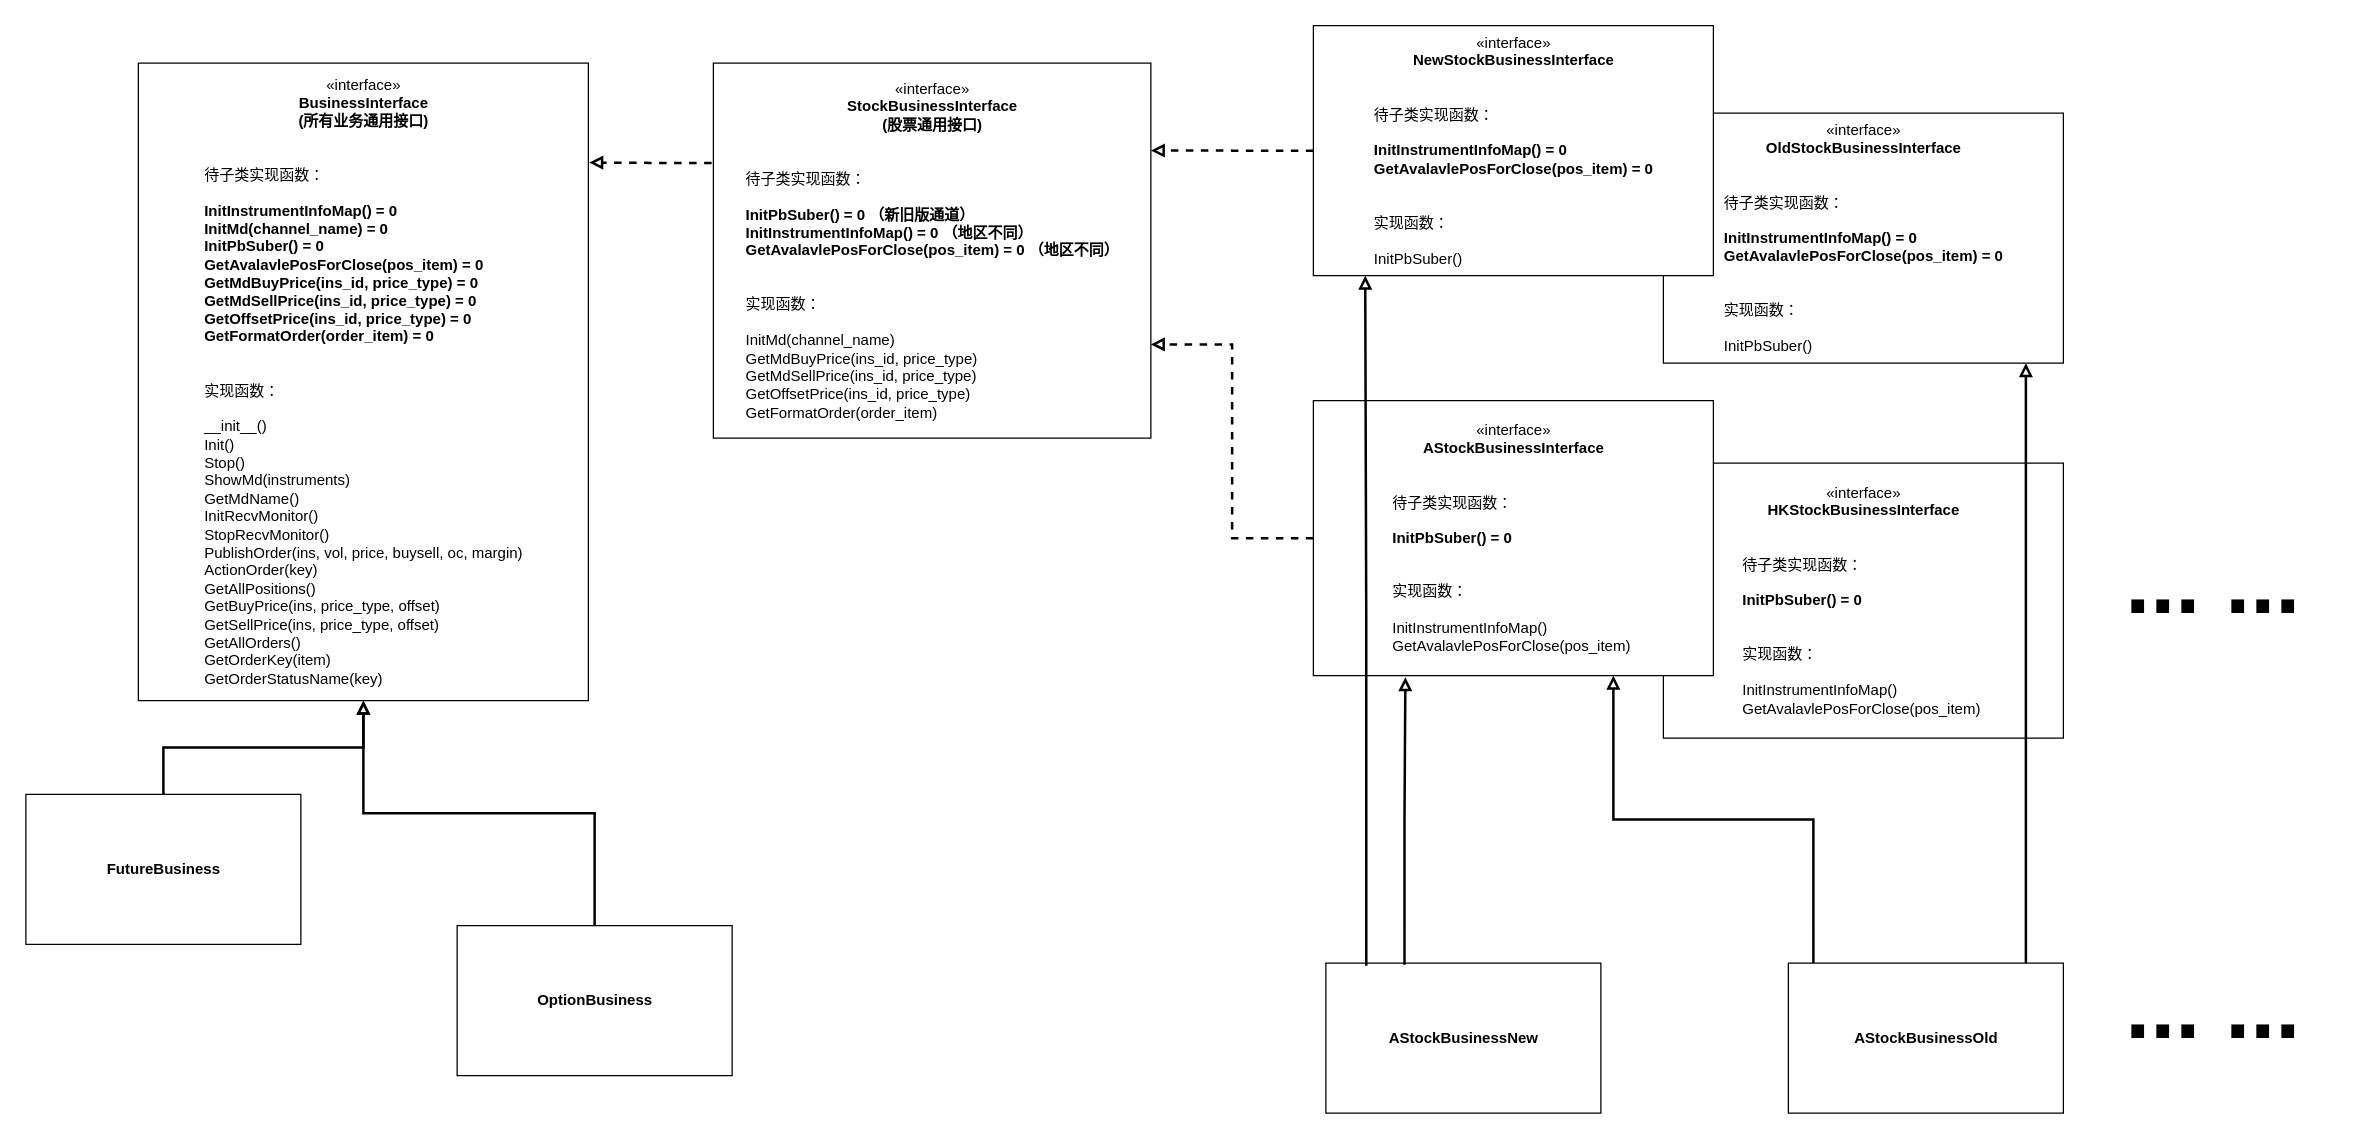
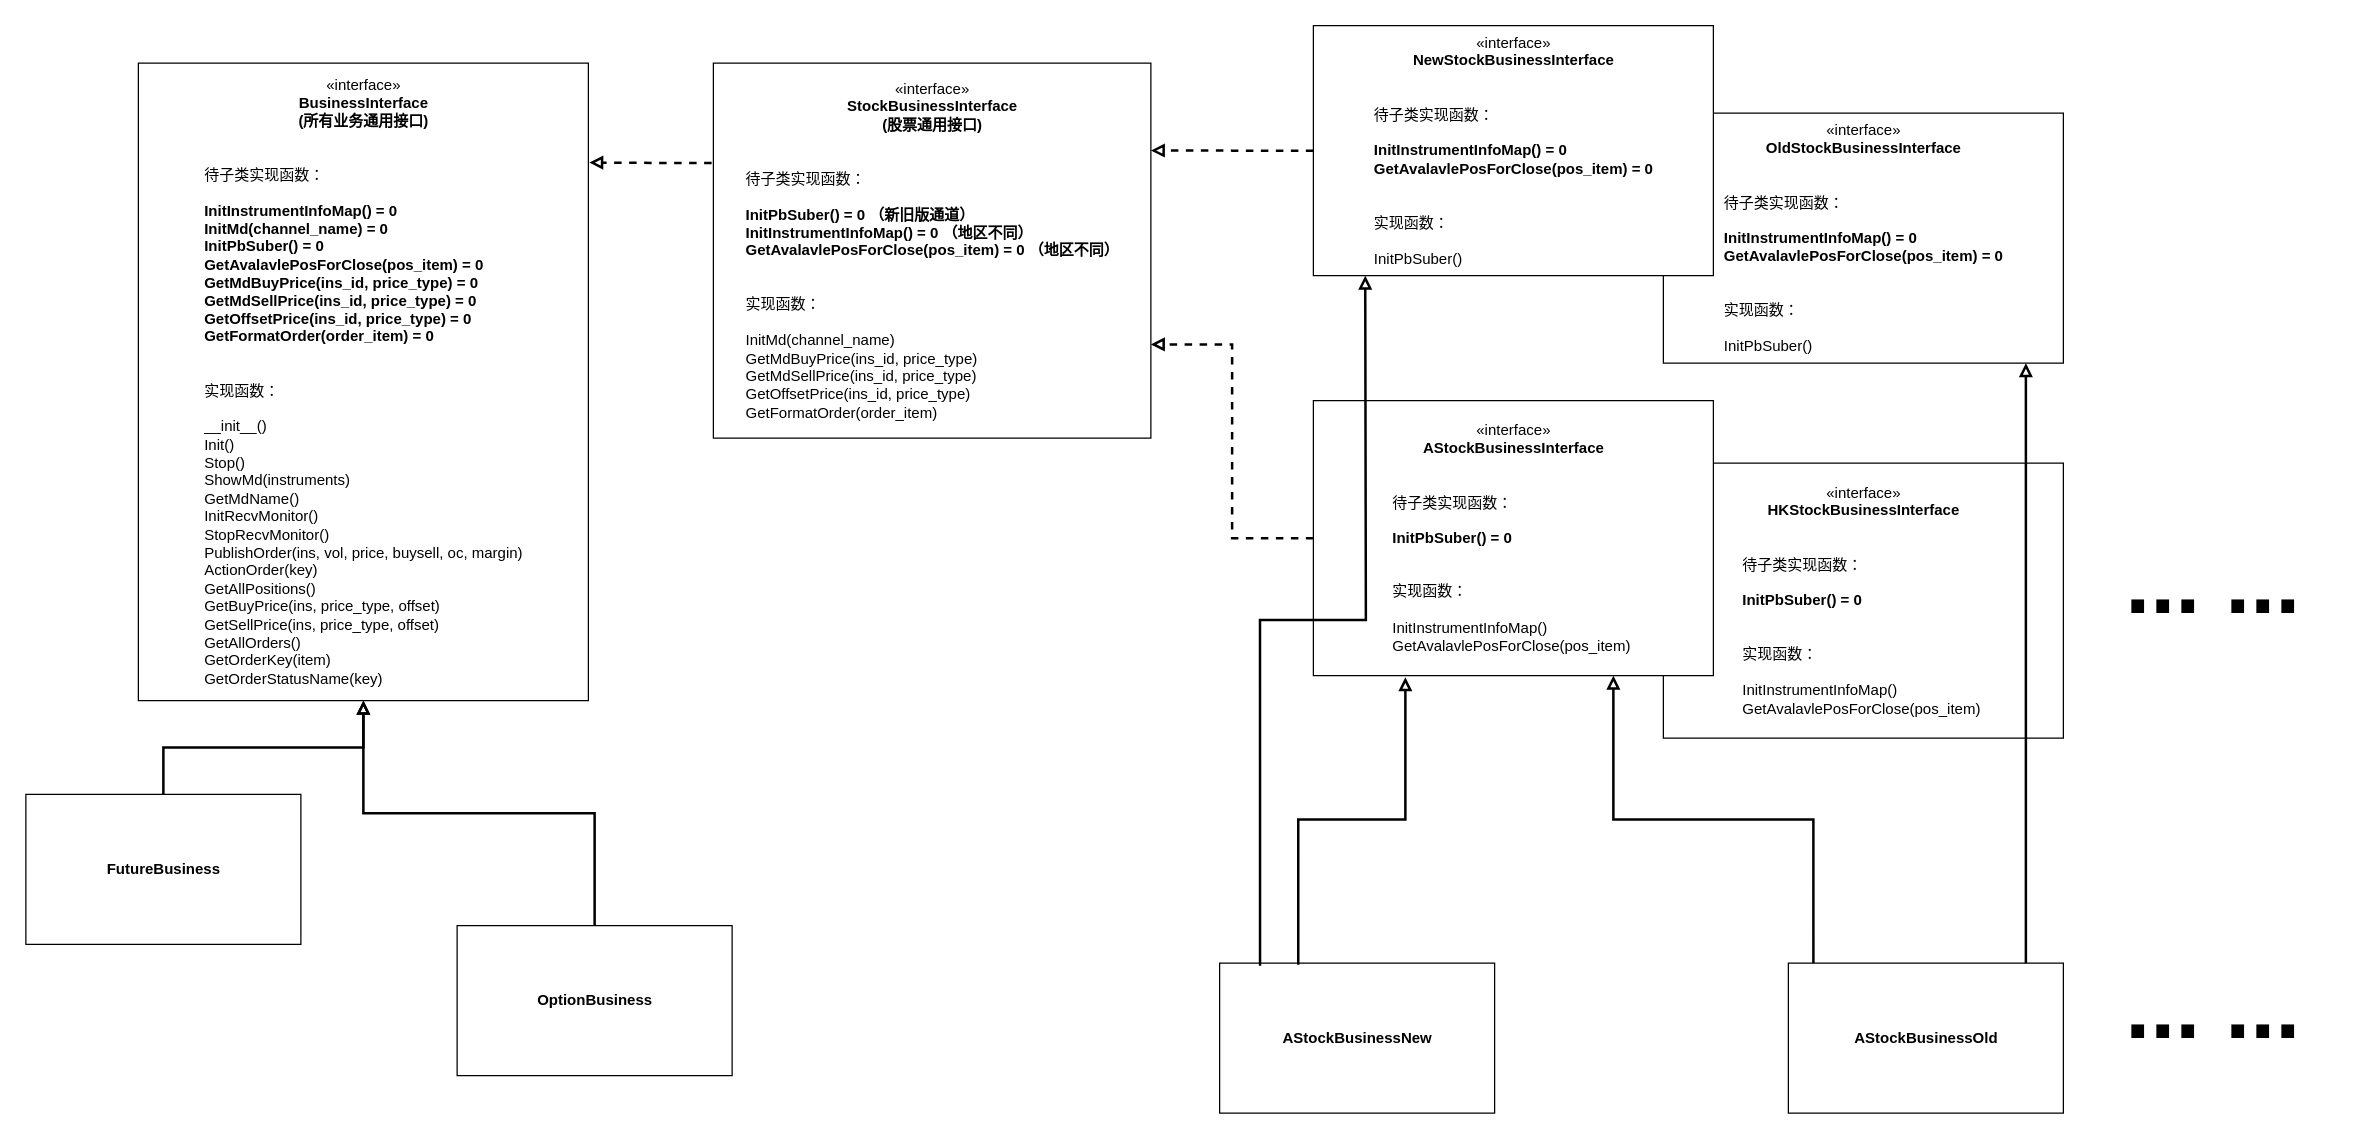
node "AStockBusinessNew": moved (1463, 1038) -> (1357, 1038)
